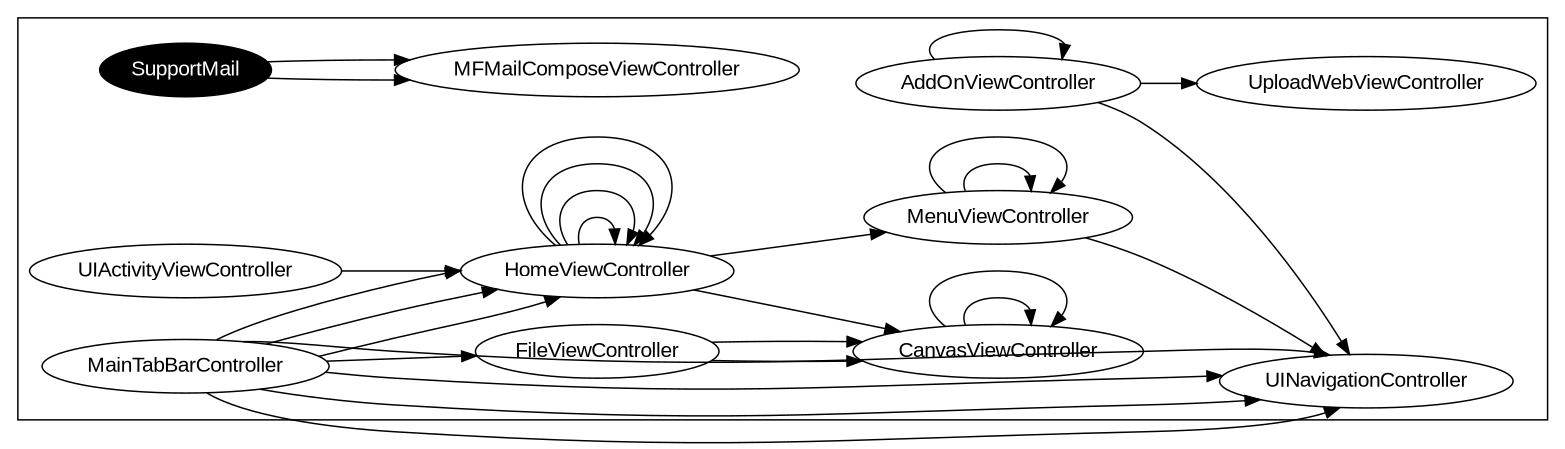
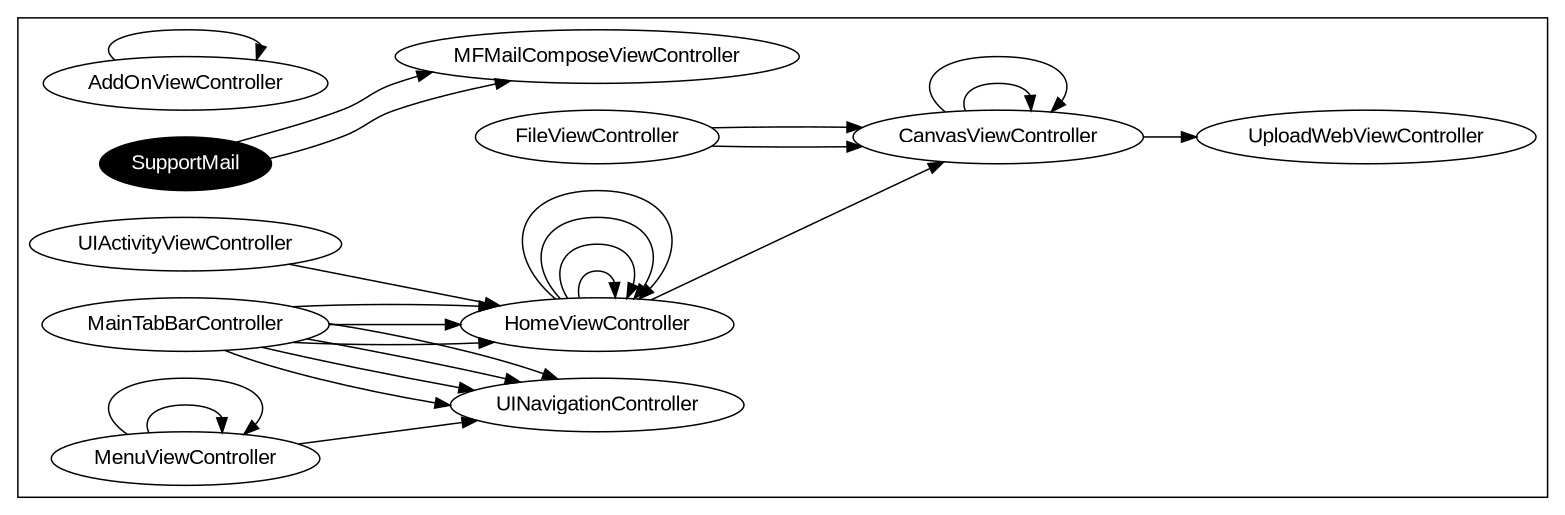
edge "AddOnViewController" -> "UploadWebViewController": now "CanvasViewController" -> "UploadWebViewController"
edge "AddOnViewController" -> "UINavigationController": removed
edge "HomeViewController" -> "MenuViewController": removed
edge "MainTabBarController" -> "FileViewController": removed
